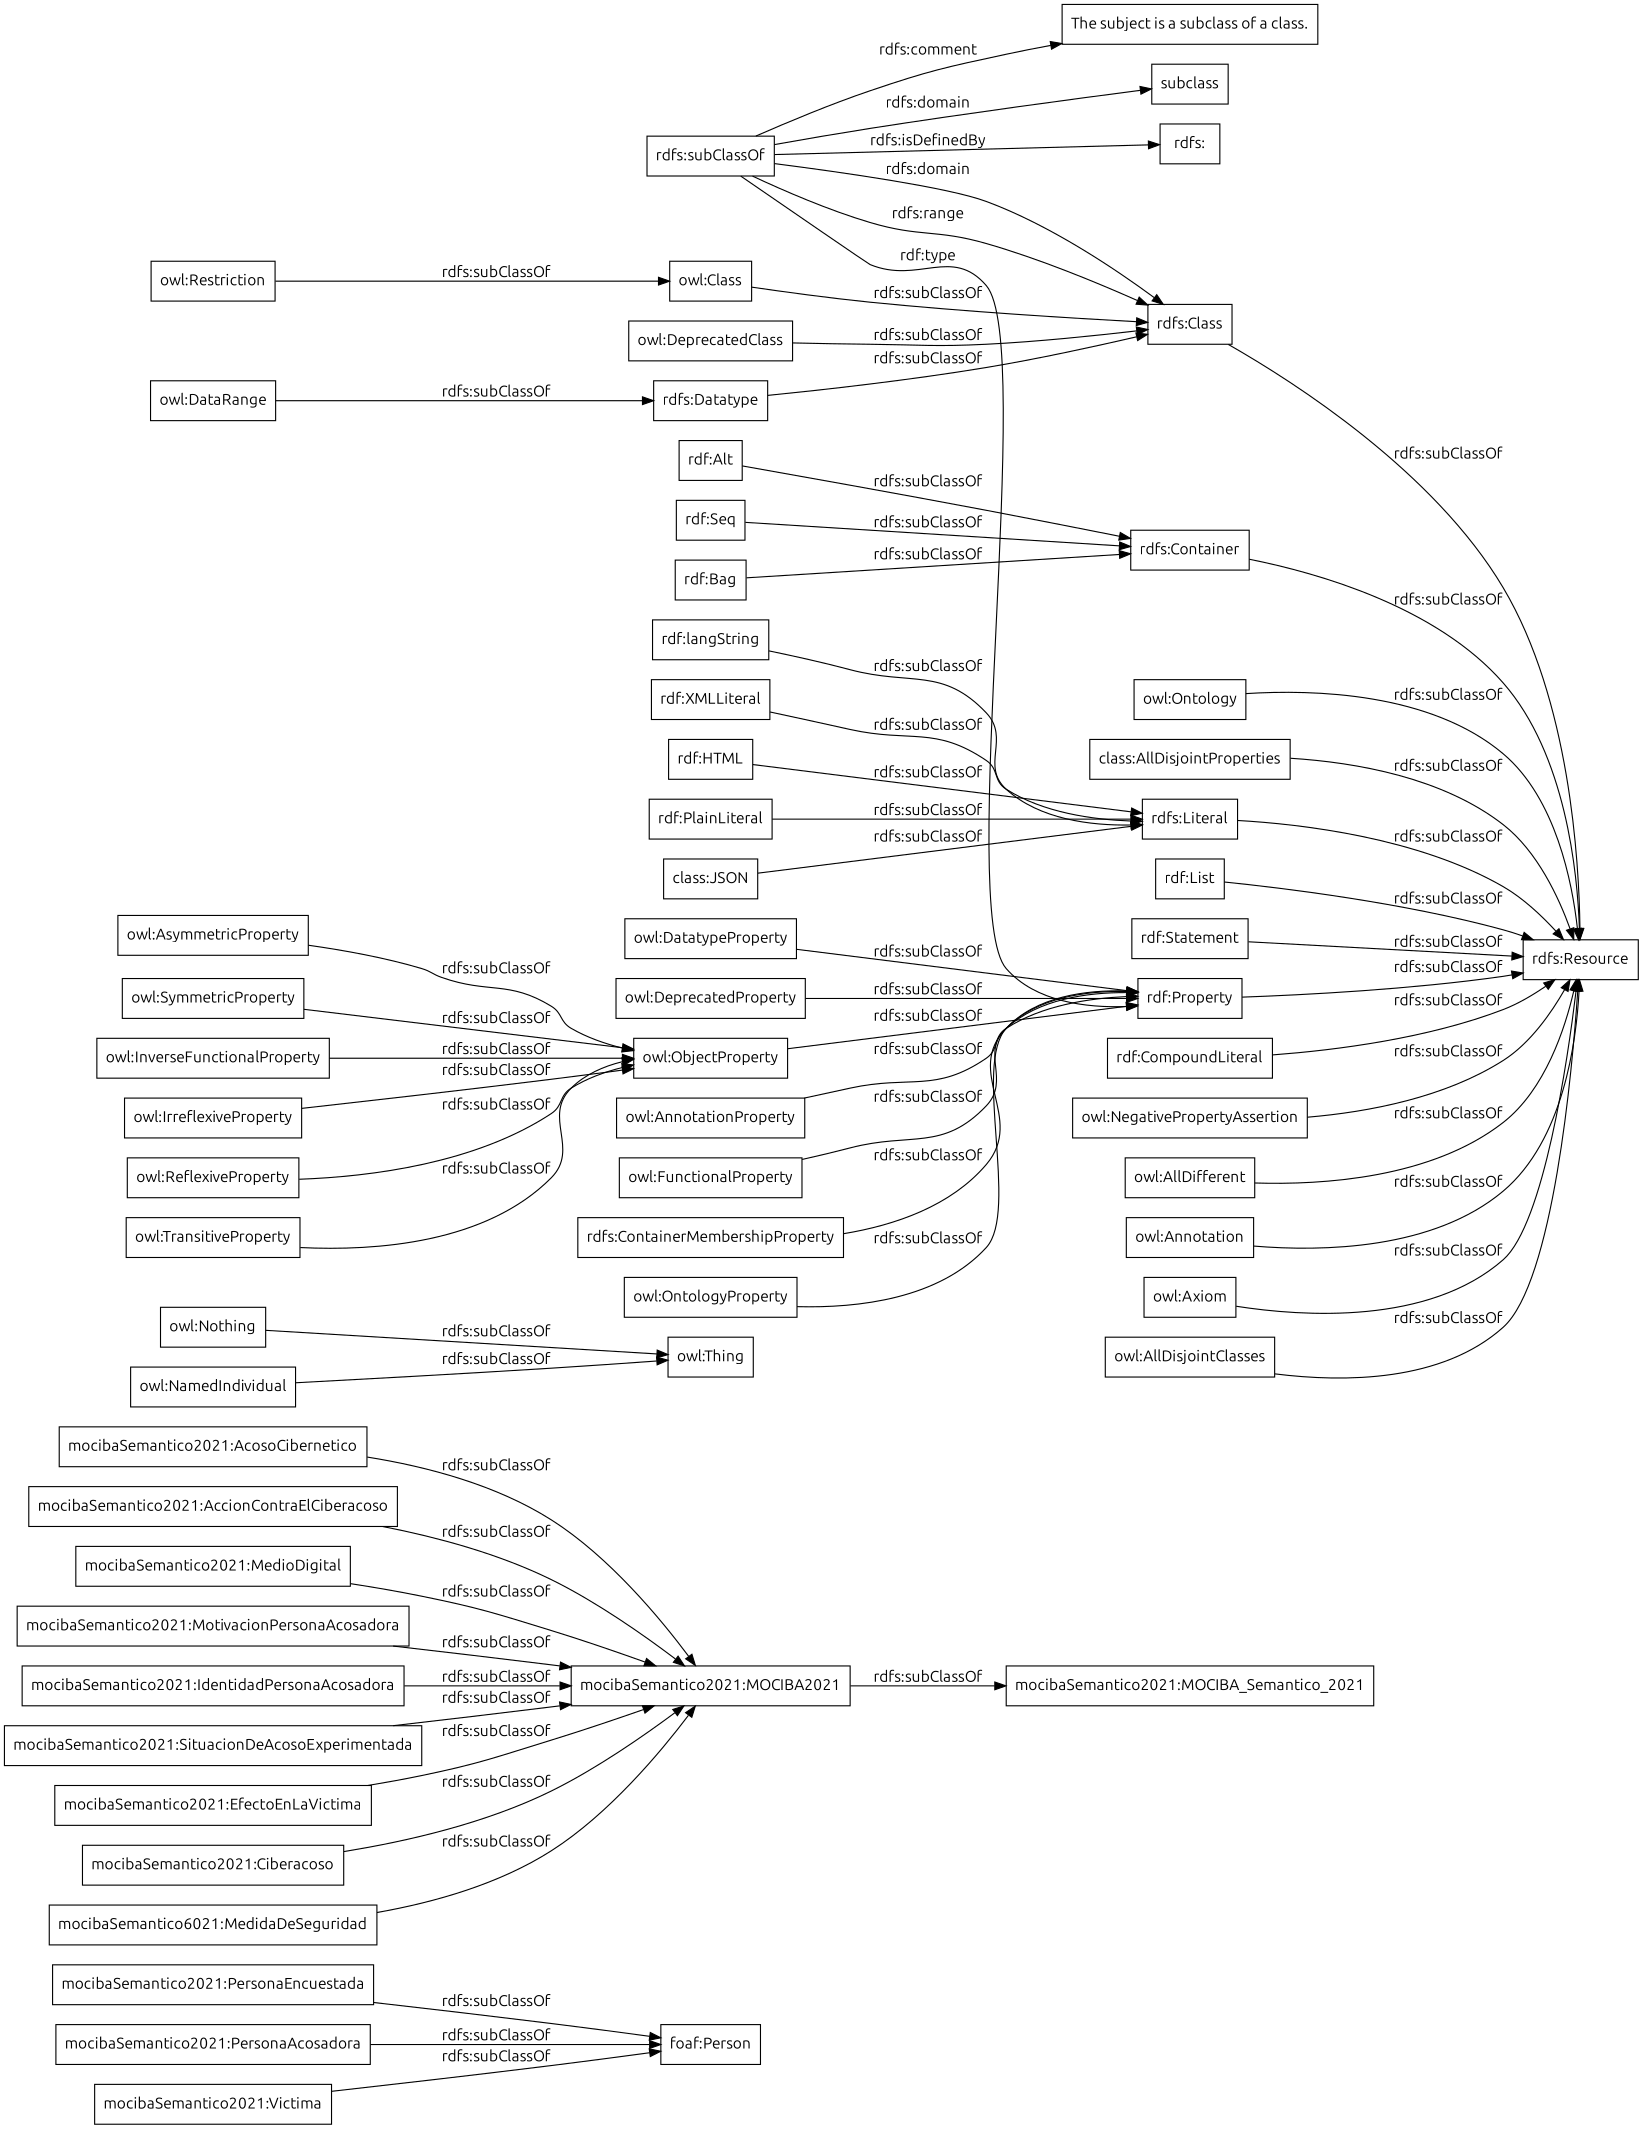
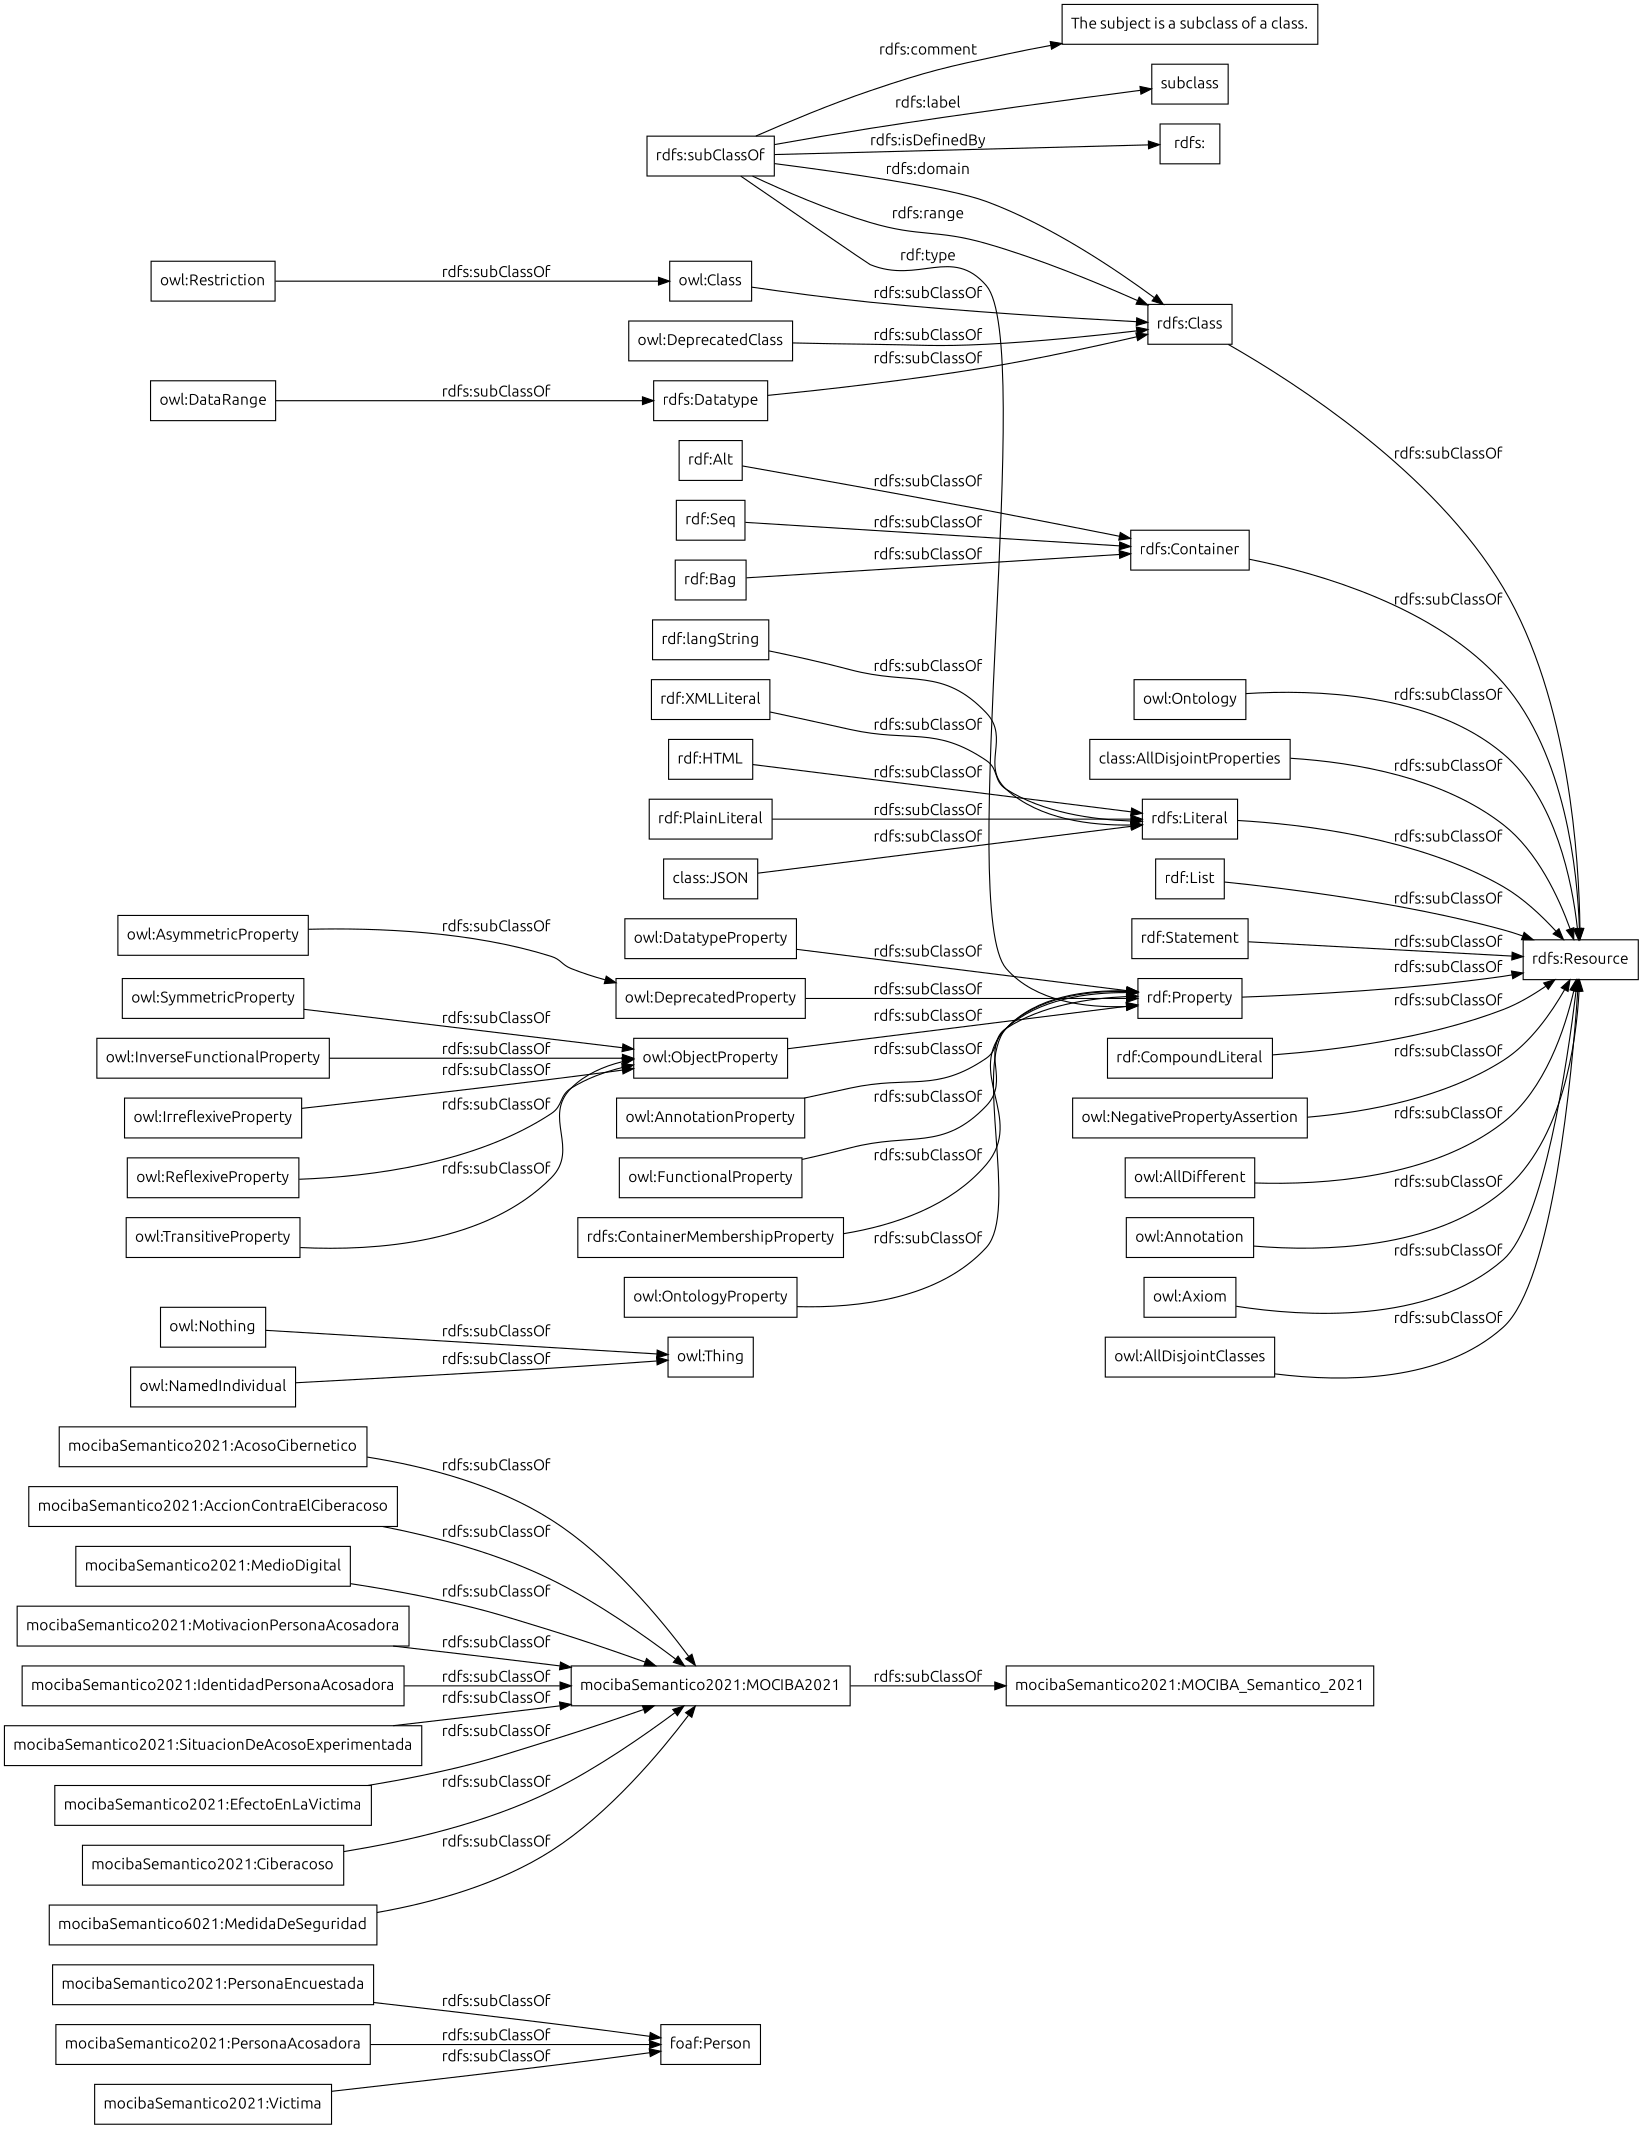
edge "rdfs:subClassOf" -> "subclass": label "rdfs:domain" -> "rdfs:label"
edge "owl:AsymmetricProperty" -> "owl:ObjectProperty": now "owl:AsymmetricProperty" -> "owl:DeprecatedProperty"
